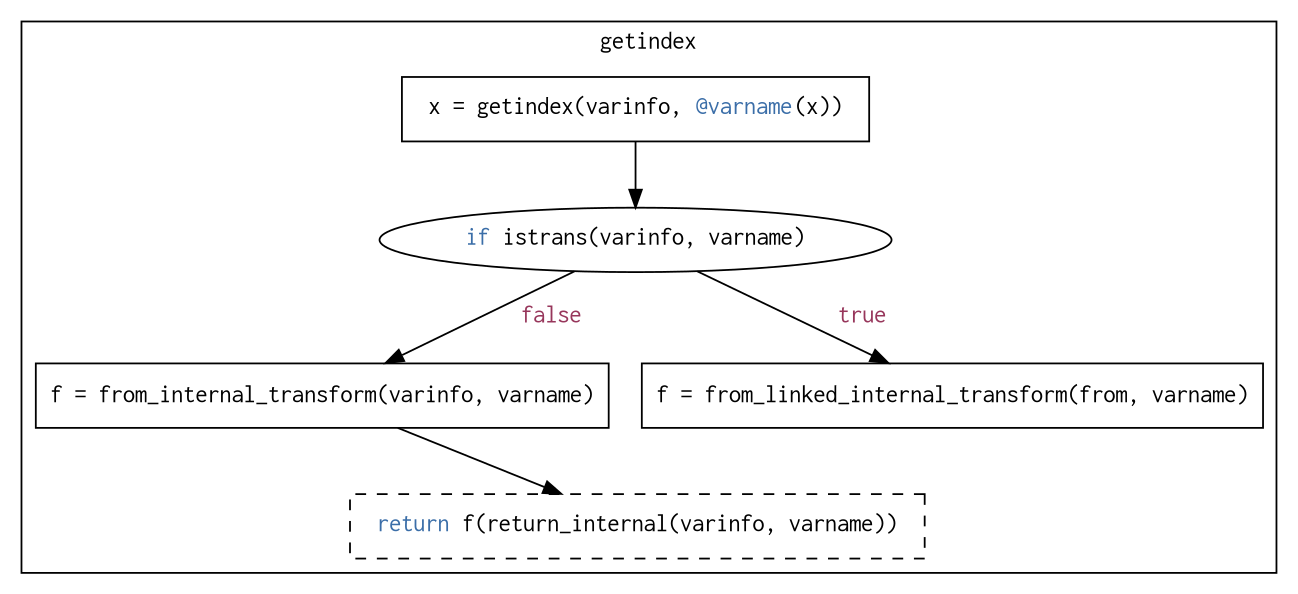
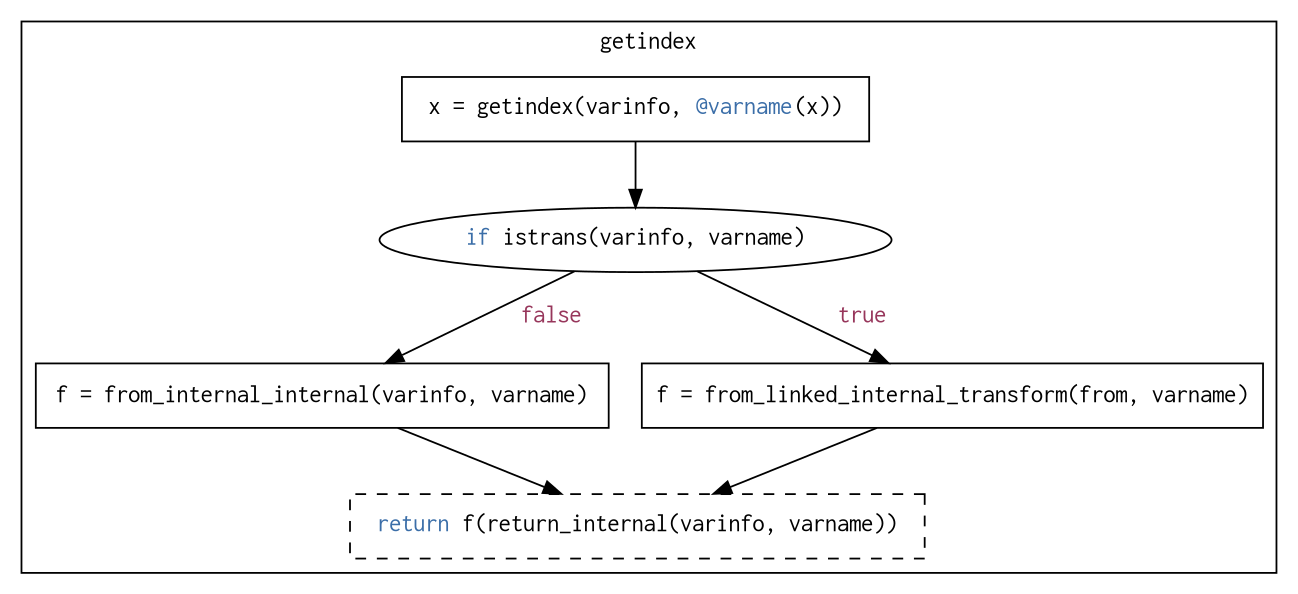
node "f = from_internal_transform(varinfo, varname)": label "f = from_internal_transform(varinfo, varname)" -> "f = from_internal_internal(varinfo, varname)"
edge "f = from_linked_internal_transform(from, varname)" -> "return": added
